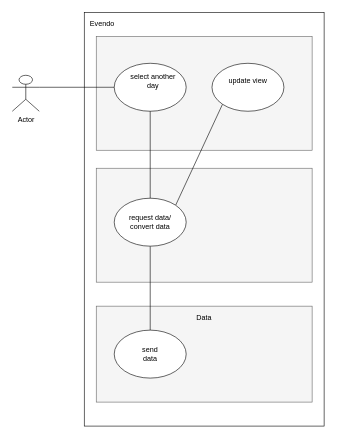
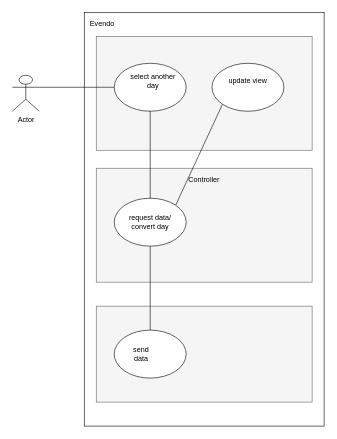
node "Controller": added
node "request data/ convert data": label "request data/ convert data" -> "request data/ convert day"
node "Data": removed
node "send data": moved (150, 354) -> (141, 354)
